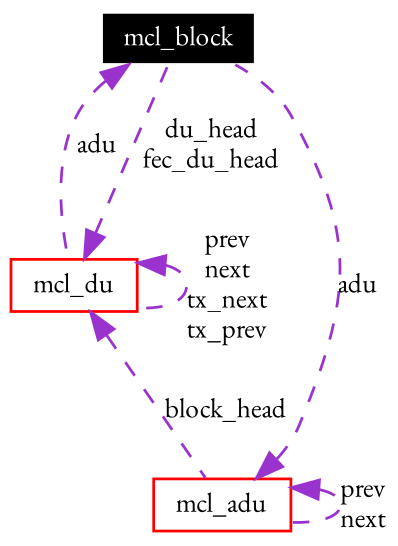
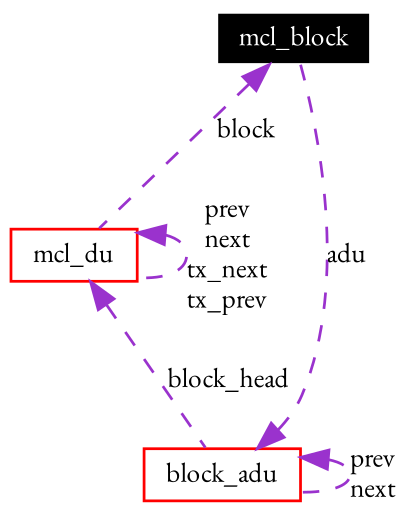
edge "mcl_du" -> "mcl_block": label "adu" -> "block"
edge "mcl_block" -> "mcl_du": removed, label "du_head fec_du_head"
node "mcl_adu": label "mcl_adu" -> "block_adu"
